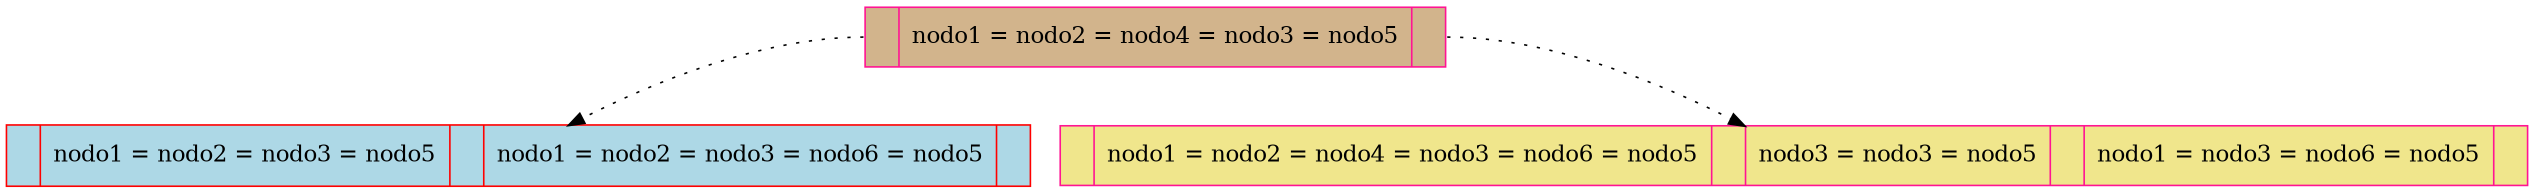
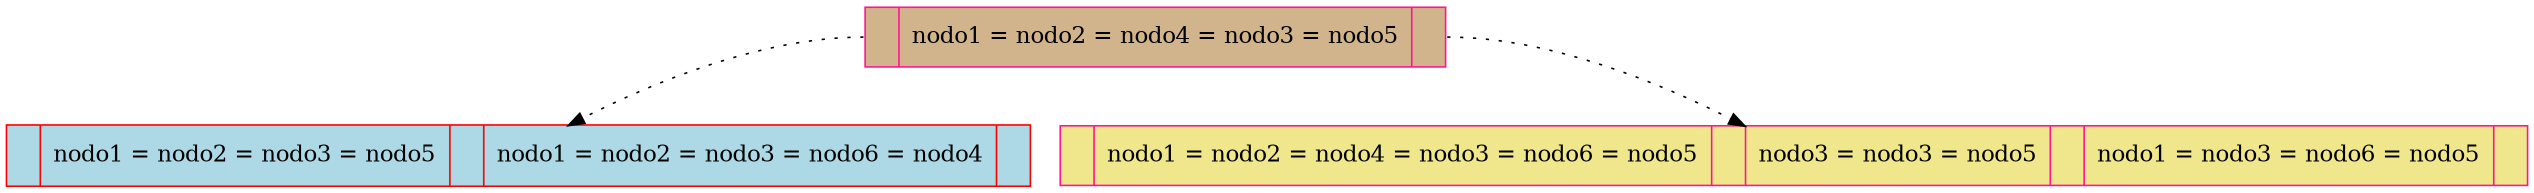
node "nodo1 = nodo2 = nodo3 = nodo5": text "nodo1 = nodo2 = nodo3 = nodo6 = nodo5" -> "nodo1 = nodo2 = nodo3 = nodo6 = nodo4"
